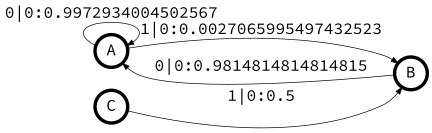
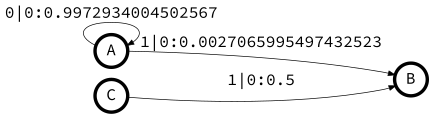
edge "B" -> "A": removed, label "0|0:0.9814814814814815"
